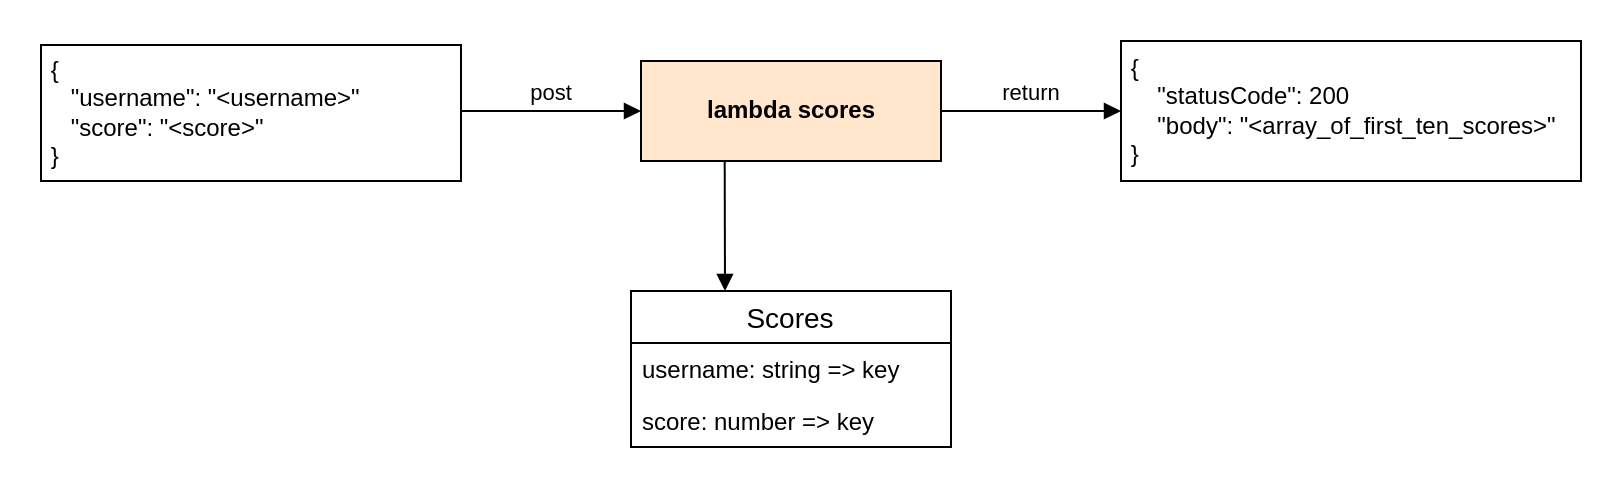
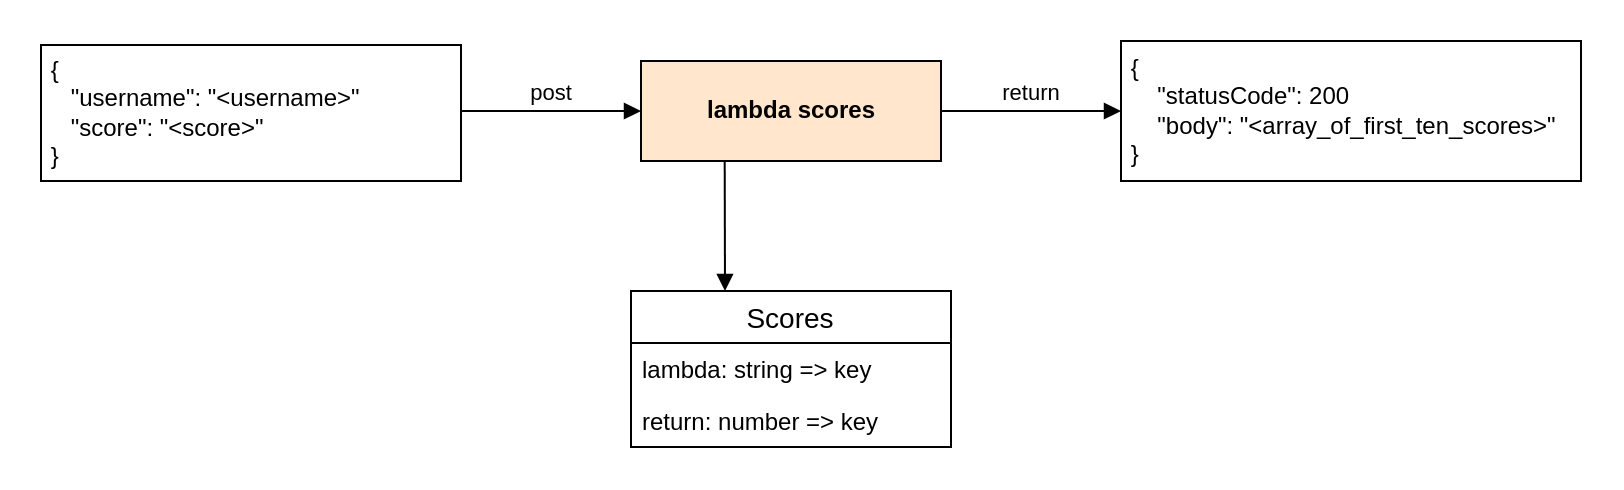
node "username: string => key": label "username: string => key" -> "lambda: string => key"
node "score: number => key": label "score: number => key" -> "return: number => key"
